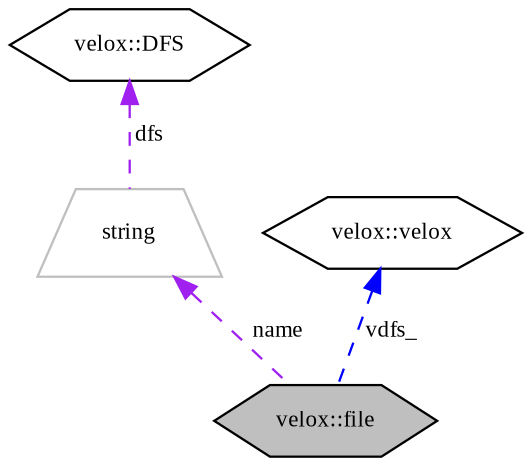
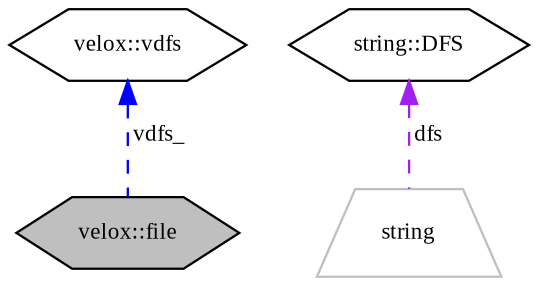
node "velox::DFS": label "velox::DFS" -> "string::DFS"
node "velox::velox": label "velox::velox" -> "velox::vdfs"
edge "velox::file" -> "string": removed, label "name"
